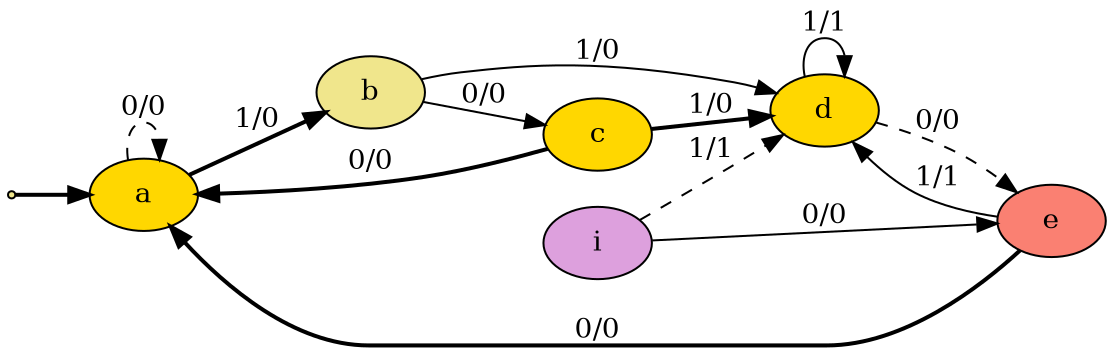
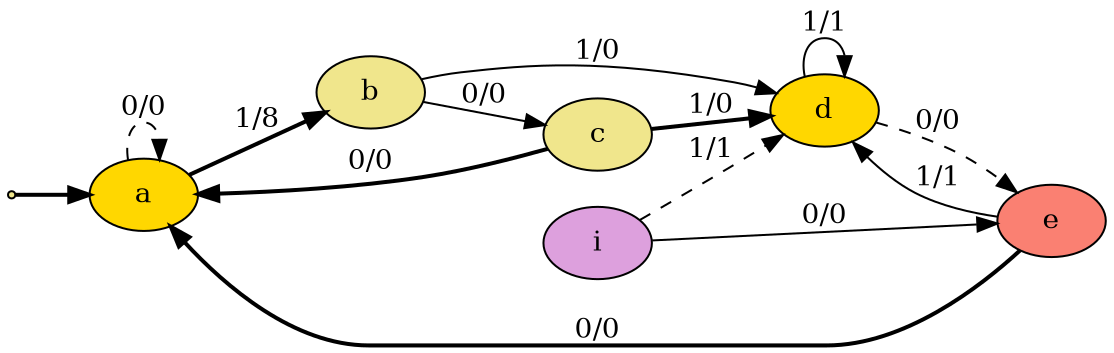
edge "a" -> "b": label "1/0" -> "1/8"
node "c": fillcolor gold -> khaki
